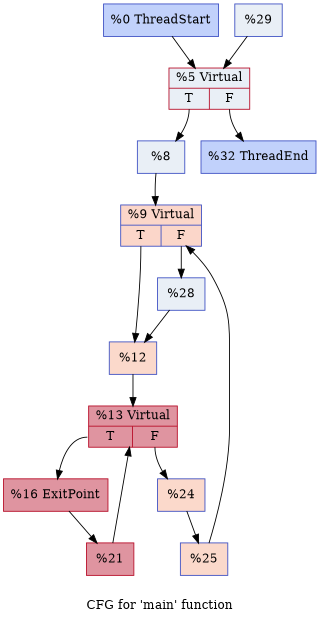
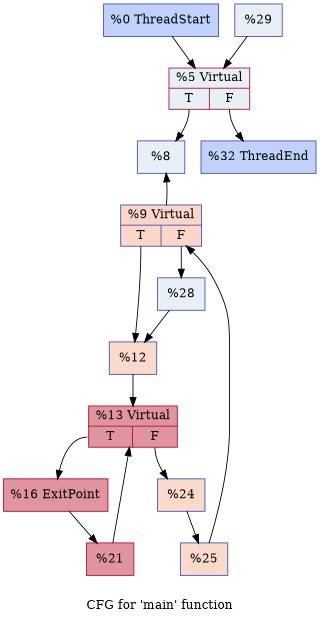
edge "%8" -> "%9 Virtual": reversed
